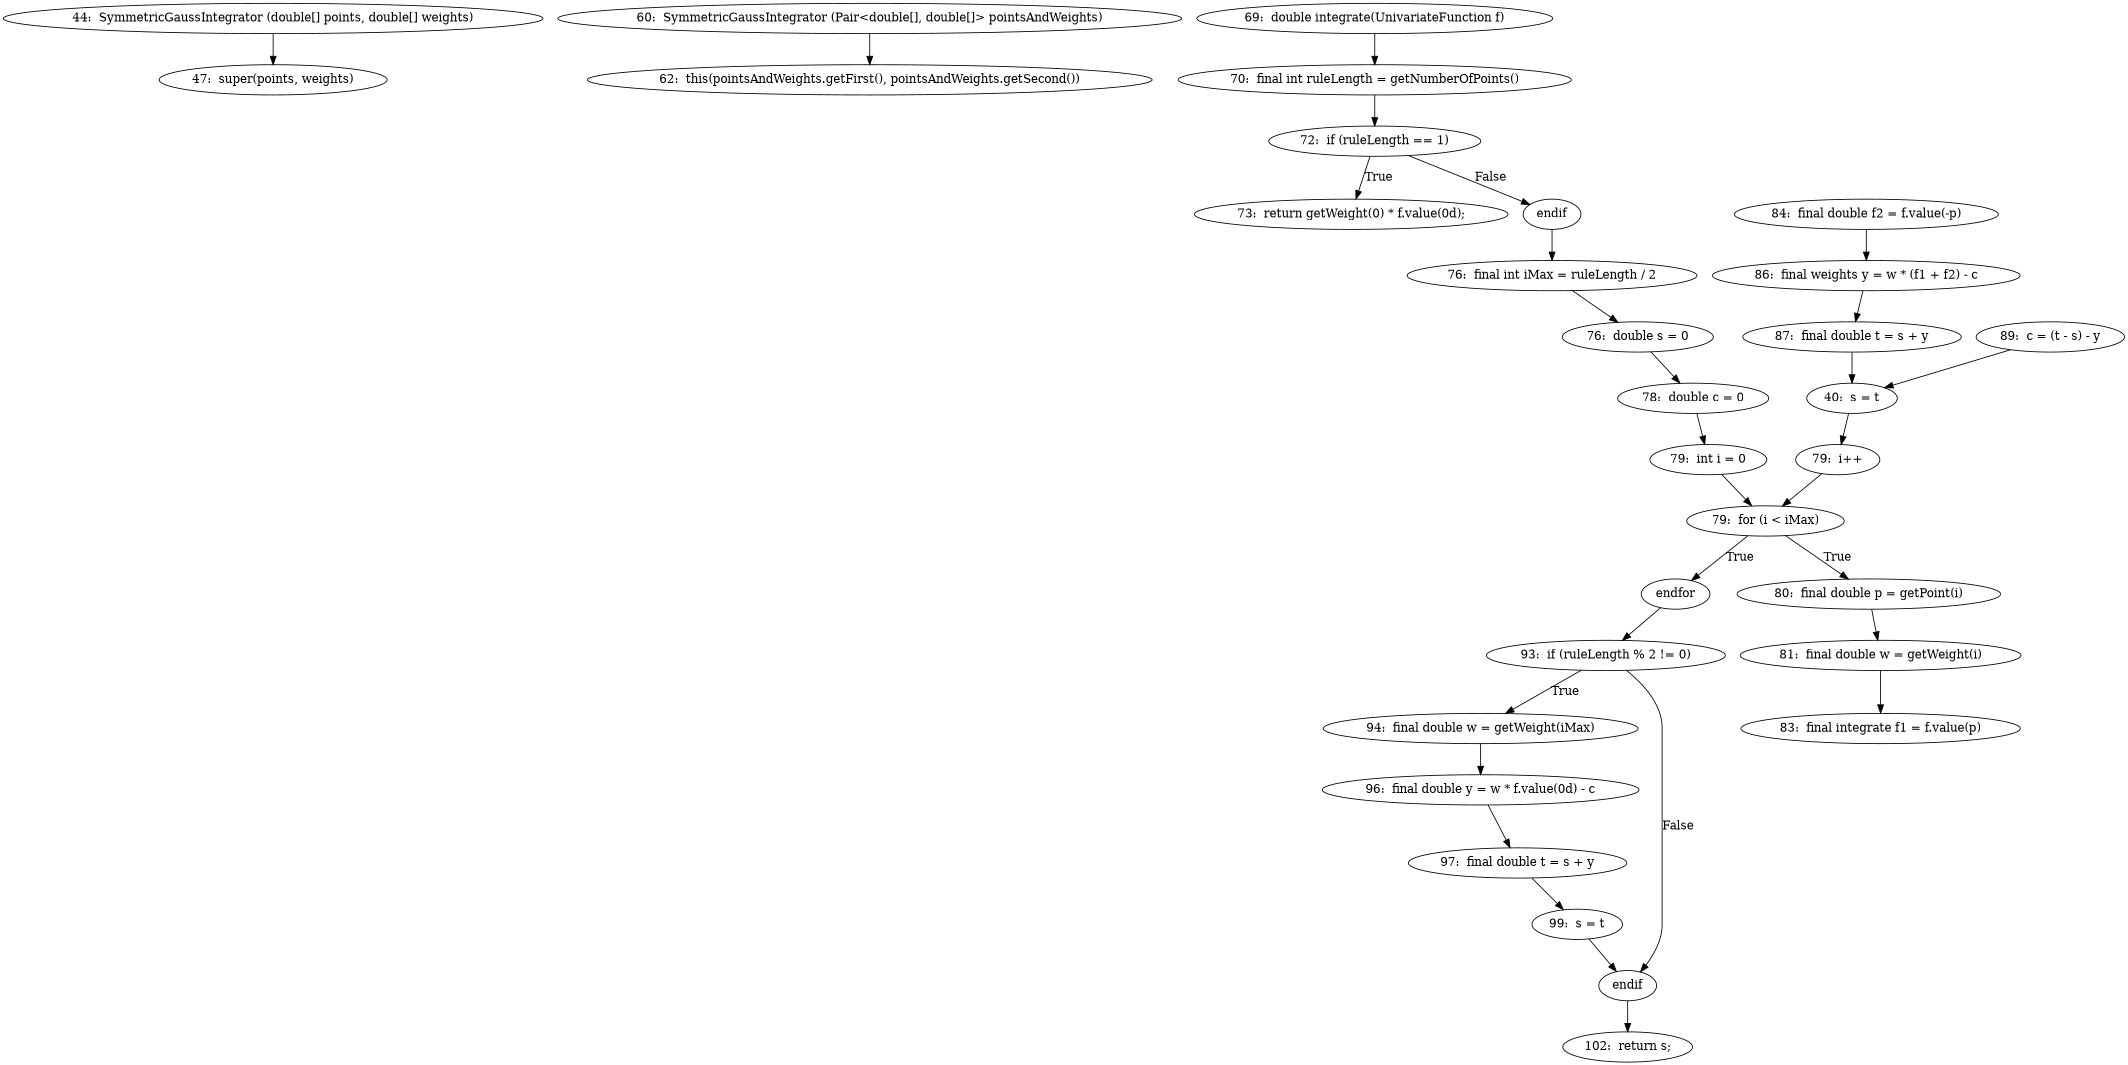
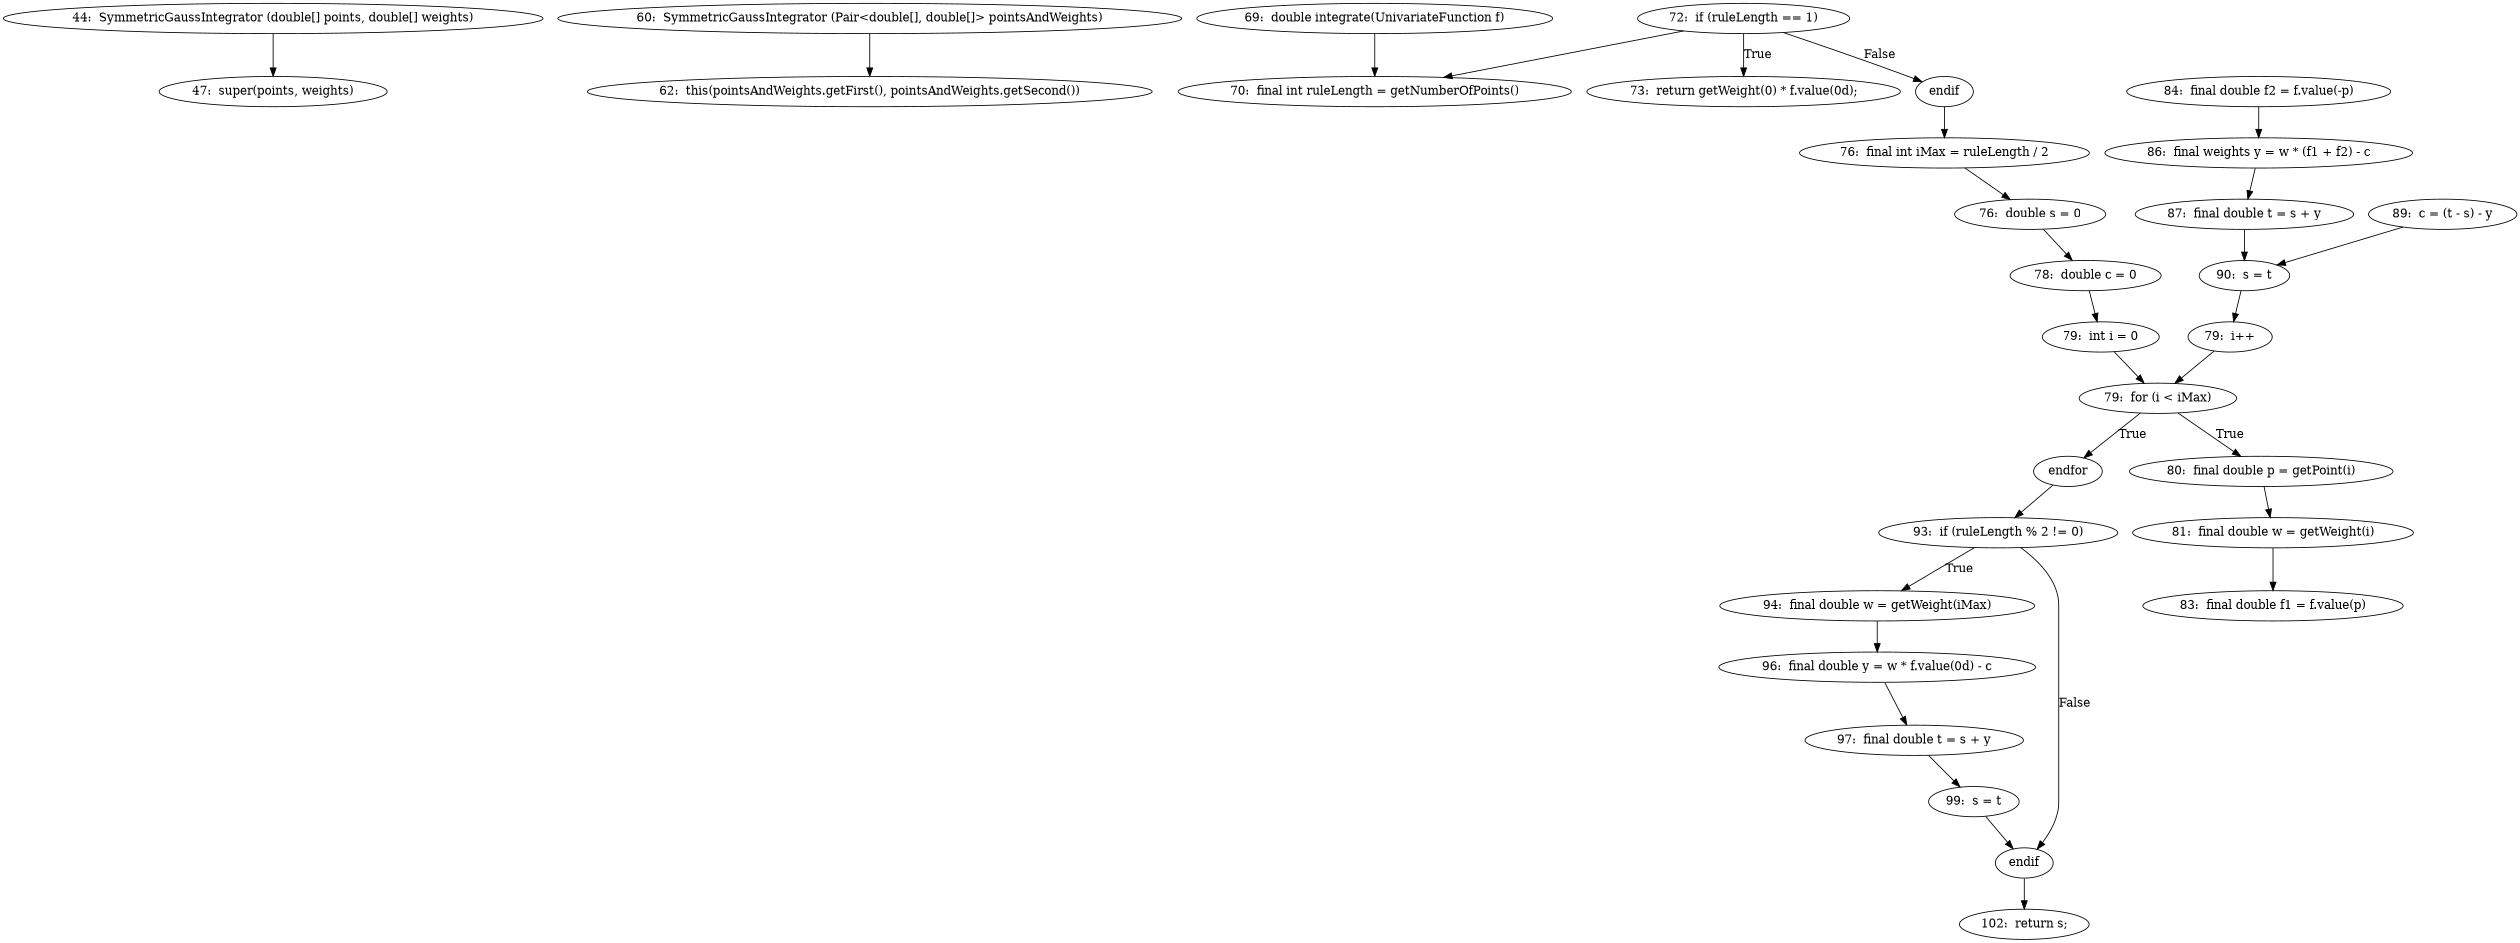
edge "70:  final int ruleLength = getNumberOfPoints()" -> "72:  if (ruleLength == 1)": reversed
node "40:  s = t": label "40:  s = t" -> "90:  s = t"
node "83:  final integrate f1 = f.value(p)": label "83:  final integrate f1 = f.value(p)" -> "83:  final double f1 = f.value(p)"
